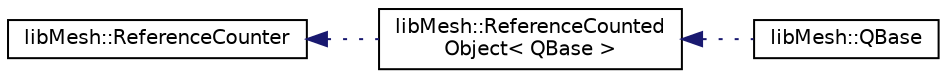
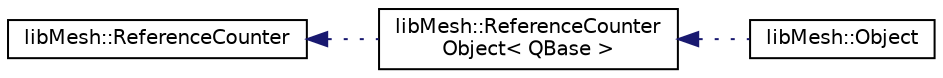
node "libMesh::ReferenceCounted Object< QBase >": label "libMesh::ReferenceCounted Object< QBase >" -> "libMesh::ReferenceCounter Object< QBase >"
node "libMesh::QBase": label "libMesh::QBase" -> "libMesh::Object"
